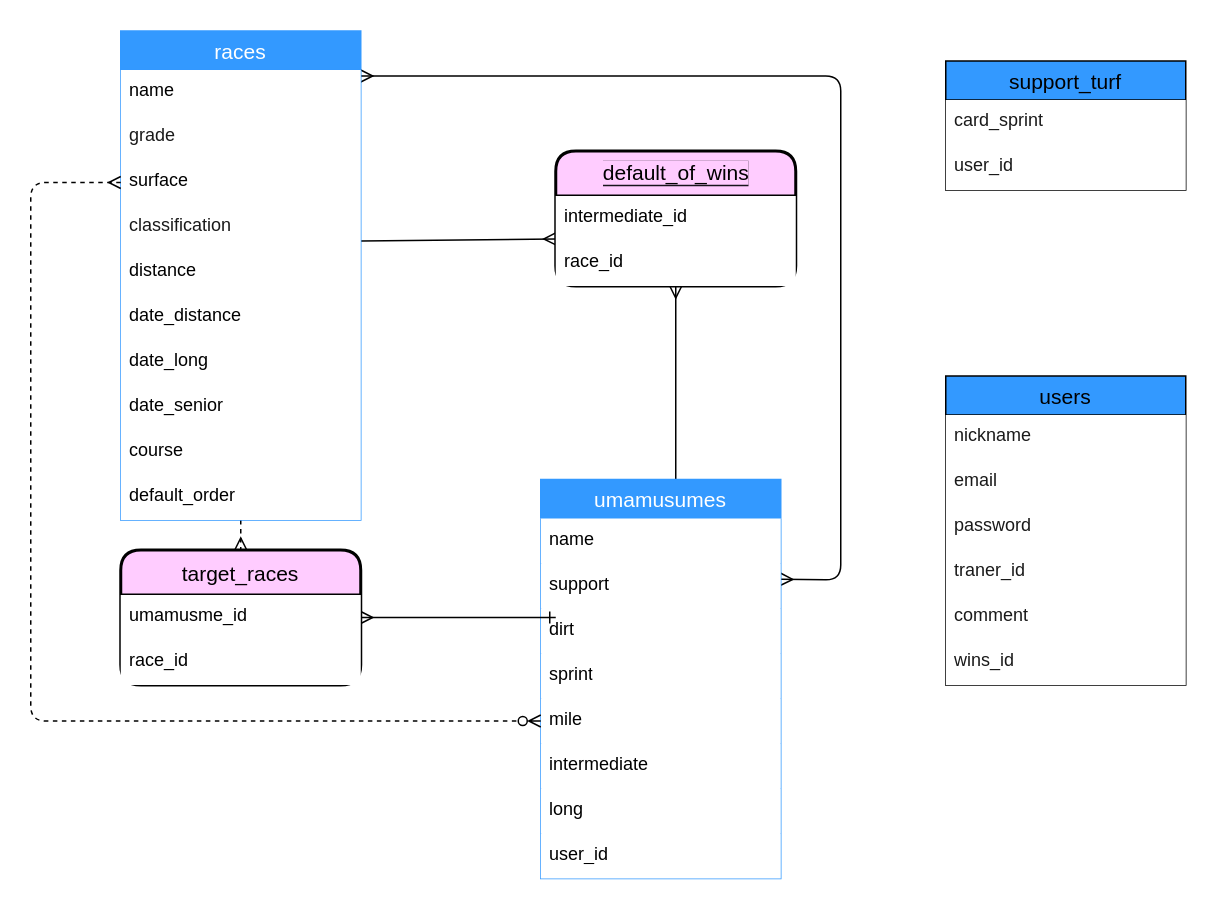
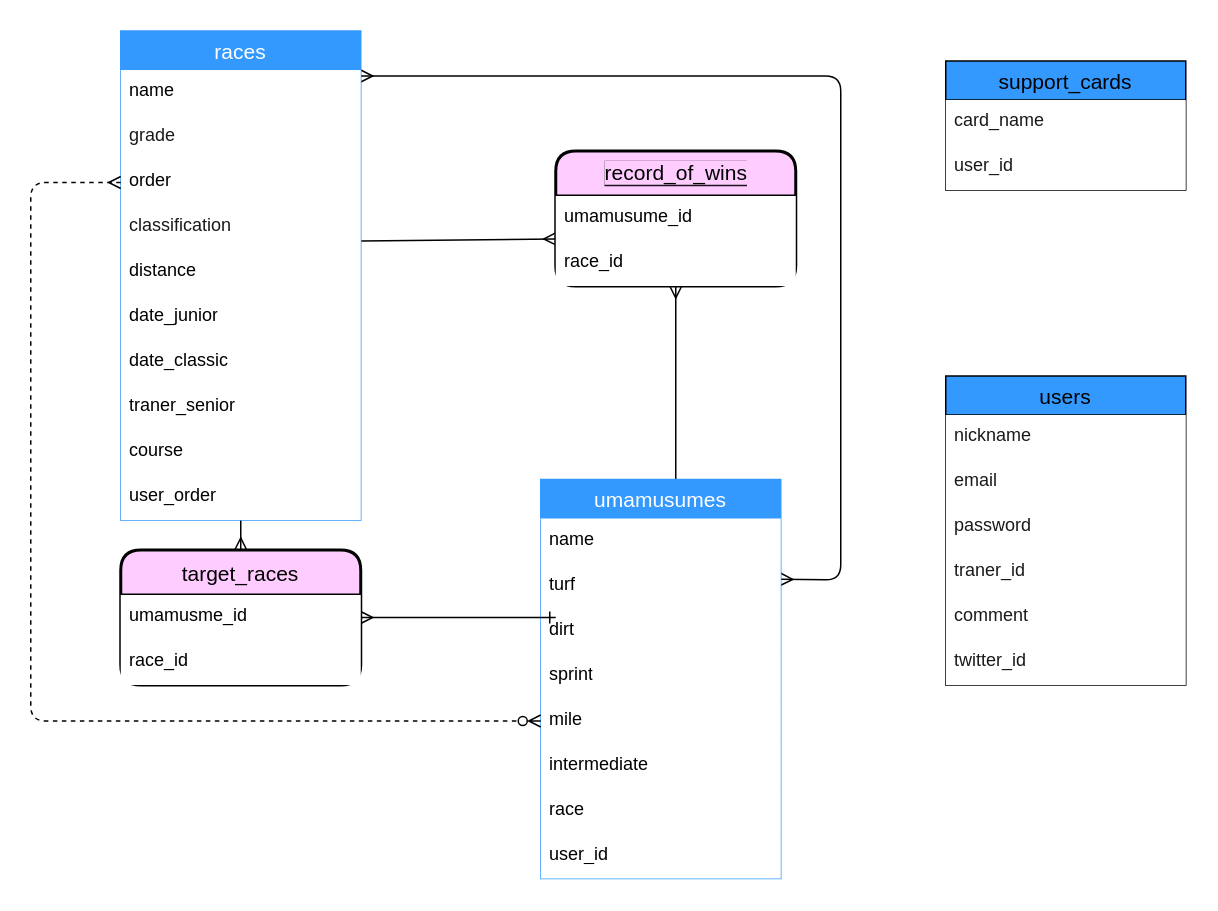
node "support_turf": label "support_turf" -> "support_cards"
node "card_sprint": label "card_sprint" -> "card_name"
node "default_of_wins": label "default_of_wins" -> "record_of_wins"
node "surface": label "surface" -> "order"
node "intermediate_id": label "intermediate_id" -> "umamusume_id"
node "date_distance": label "date_distance" -> "date_junior"
node "date_long": label "date_long" -> "date_classic"
node "date_senior": label "date_senior" -> "traner_senior"
node "default_order": label "default_order" -> "user_order"
edge "races" -> "target_races": style dashed -> solid
node "support": label "support" -> "turf"
node "wins_id": label "wins_id" -> "twitter_id"
node "long": label "long" -> "race"
